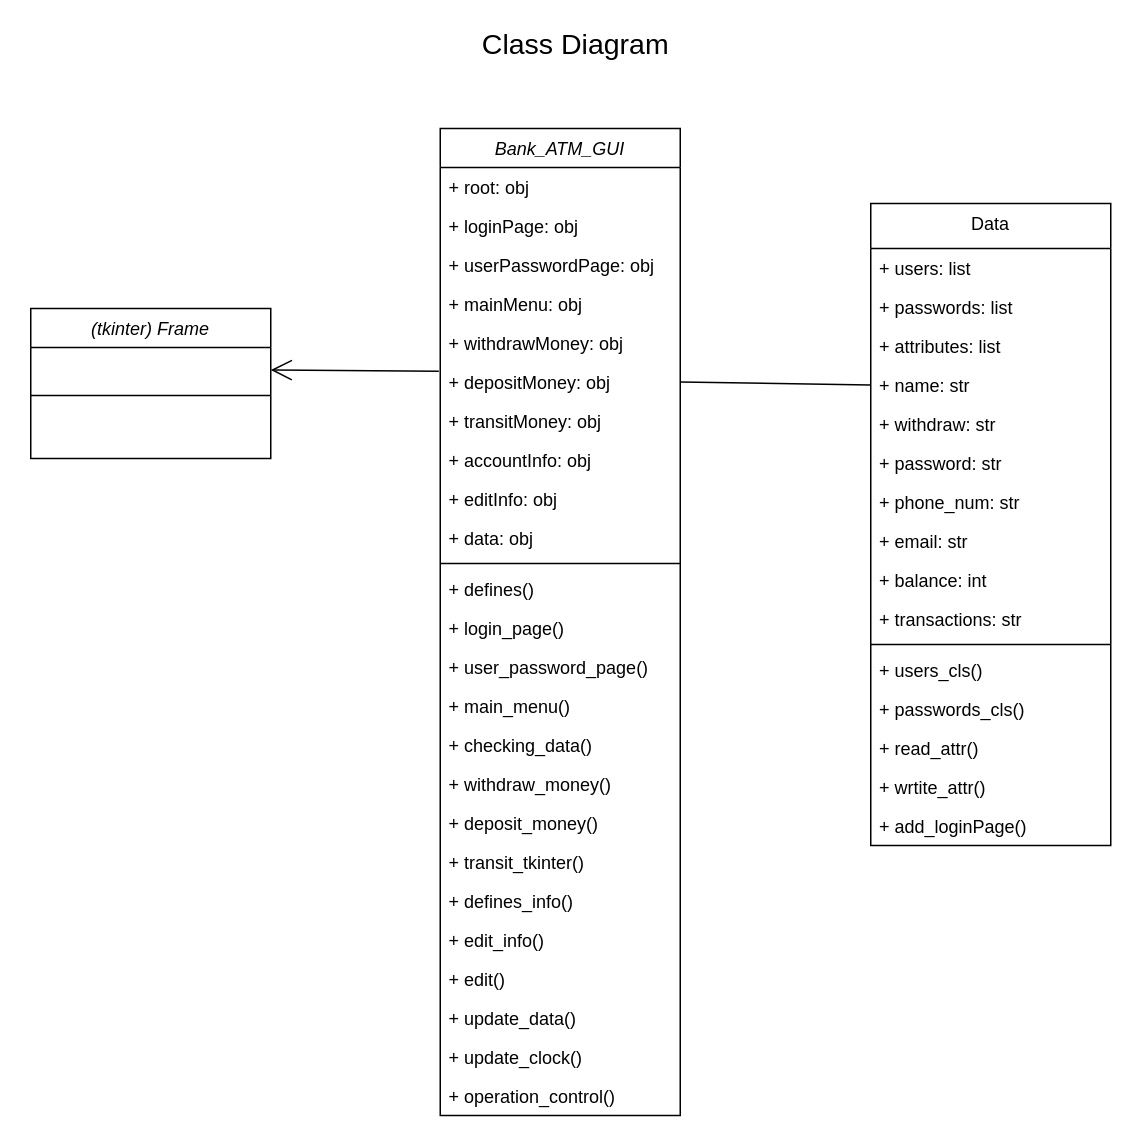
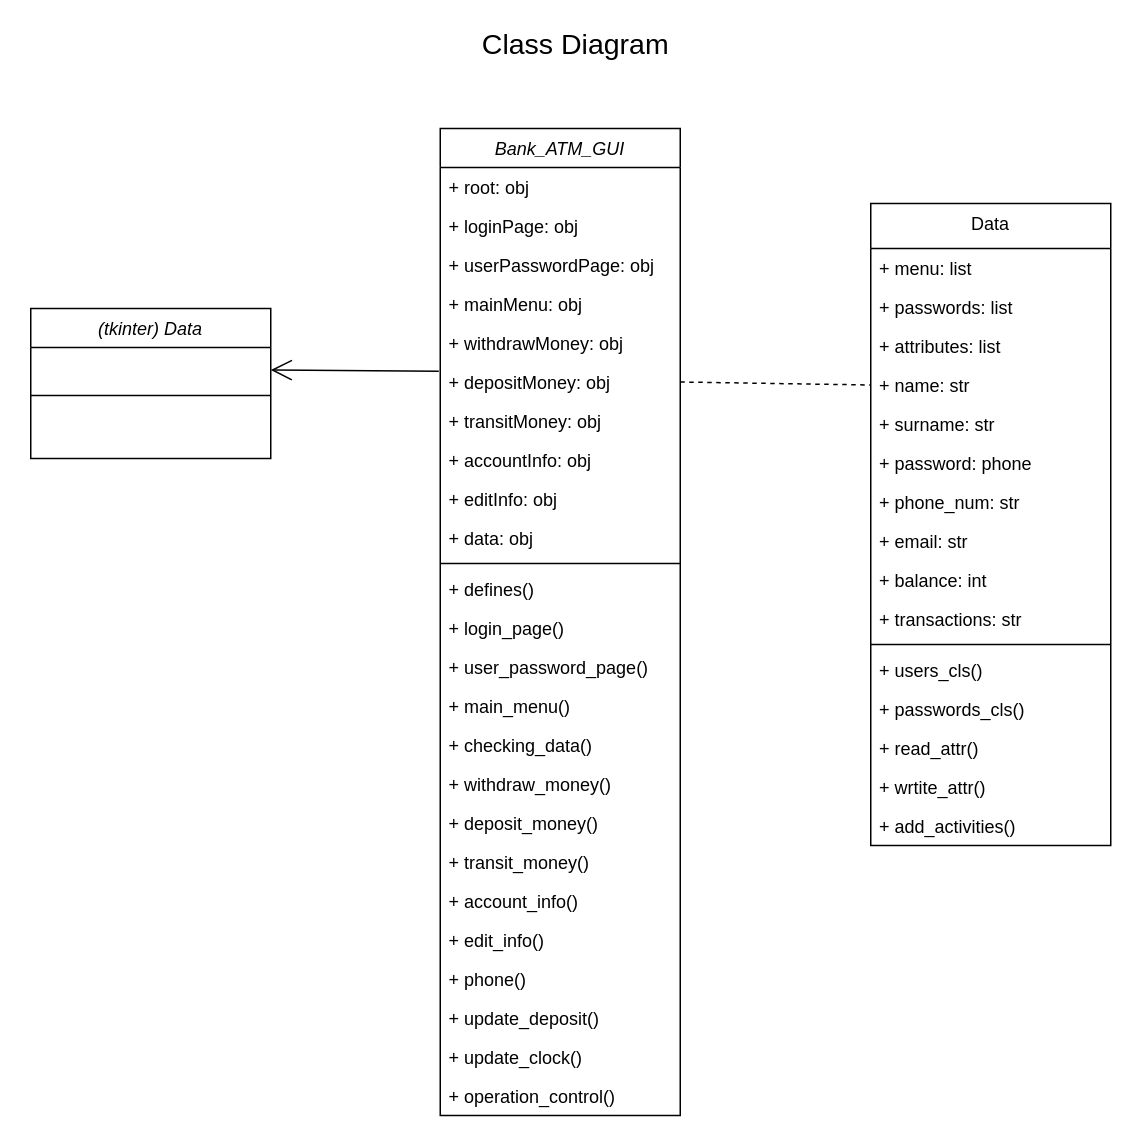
node "+ users: list": label "+ users: list" -> "+ menu: list"
node "(tkinter) Frame": label "(tkinter) Frame" -> "(tkinter) Data"
edge "+ depositMoney: obj" -- "+ name: str": style solid -> dashed
node "+ withdraw: str": label "+ withdraw: str" -> "+ surname: str"
node "+ password: str": label "+ password: str" -> "+ password: phone"
node "+ add_loginPage()": label "+ add_loginPage()" -> "+ add_activities()"
node "+ transit_tkinter()": label "+ transit_tkinter()" -> "+ transit_money()"
node "+ defines_info()": label "+ defines_info()" -> "+ account_info()"
node "+ edit()": label "+ edit()" -> "+ phone()"
node "+ update_data()": label "+ update_data()" -> "+ update_deposit()"
